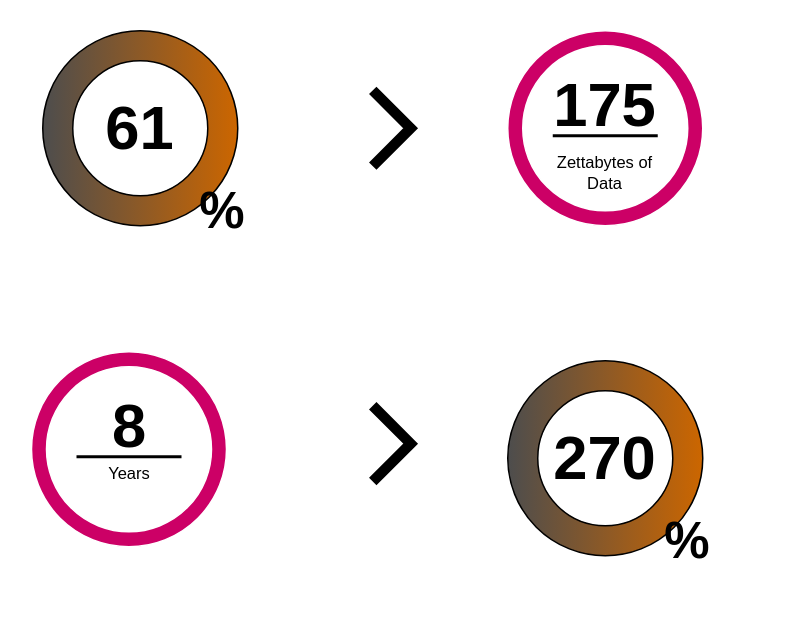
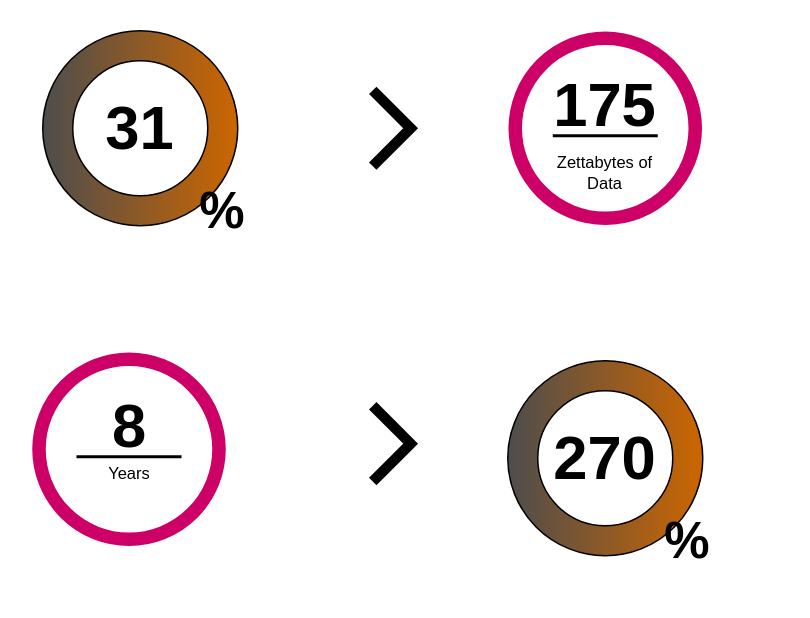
node "61": label "61" -> "31"
